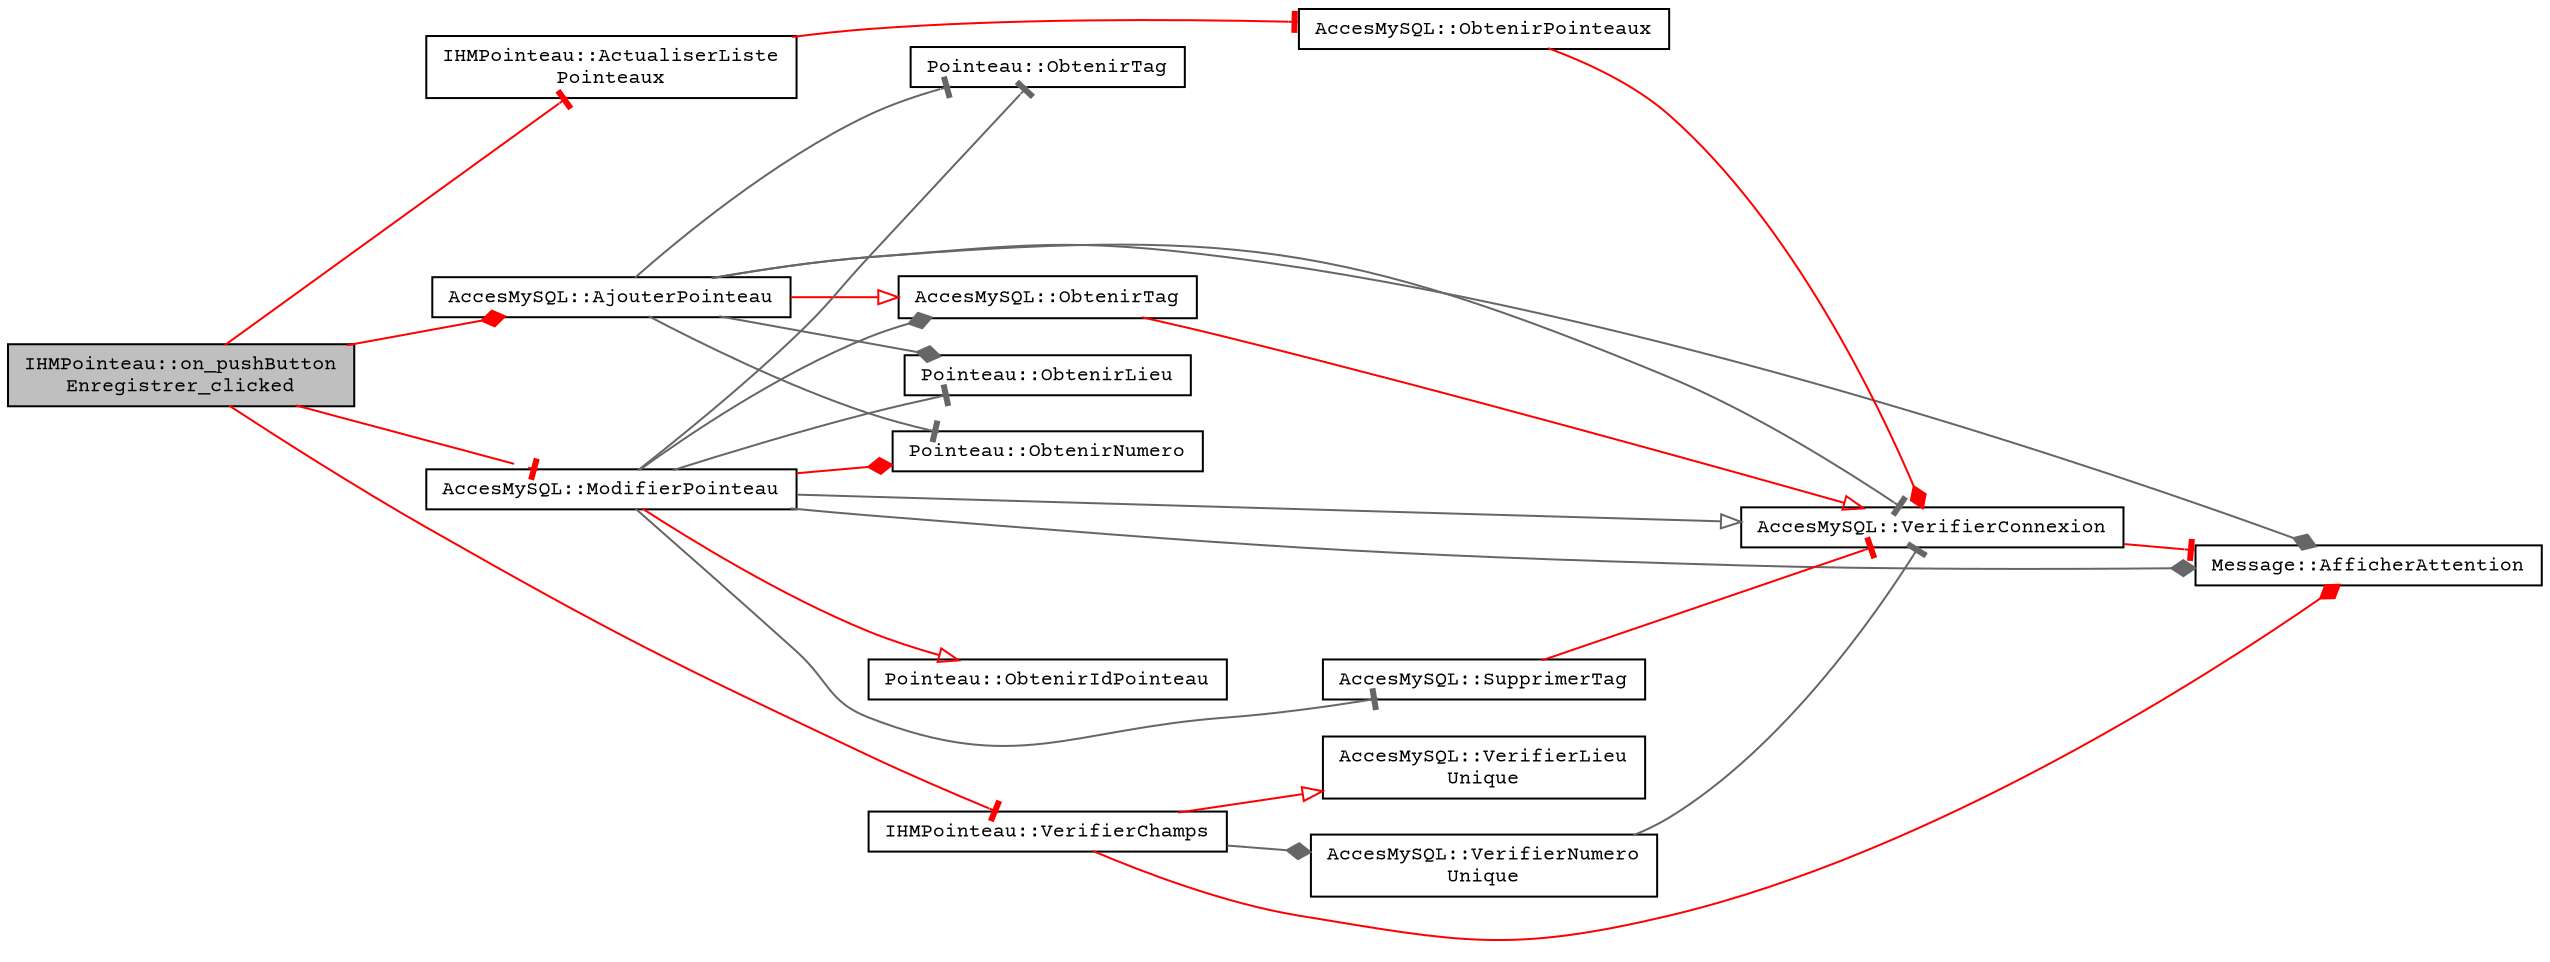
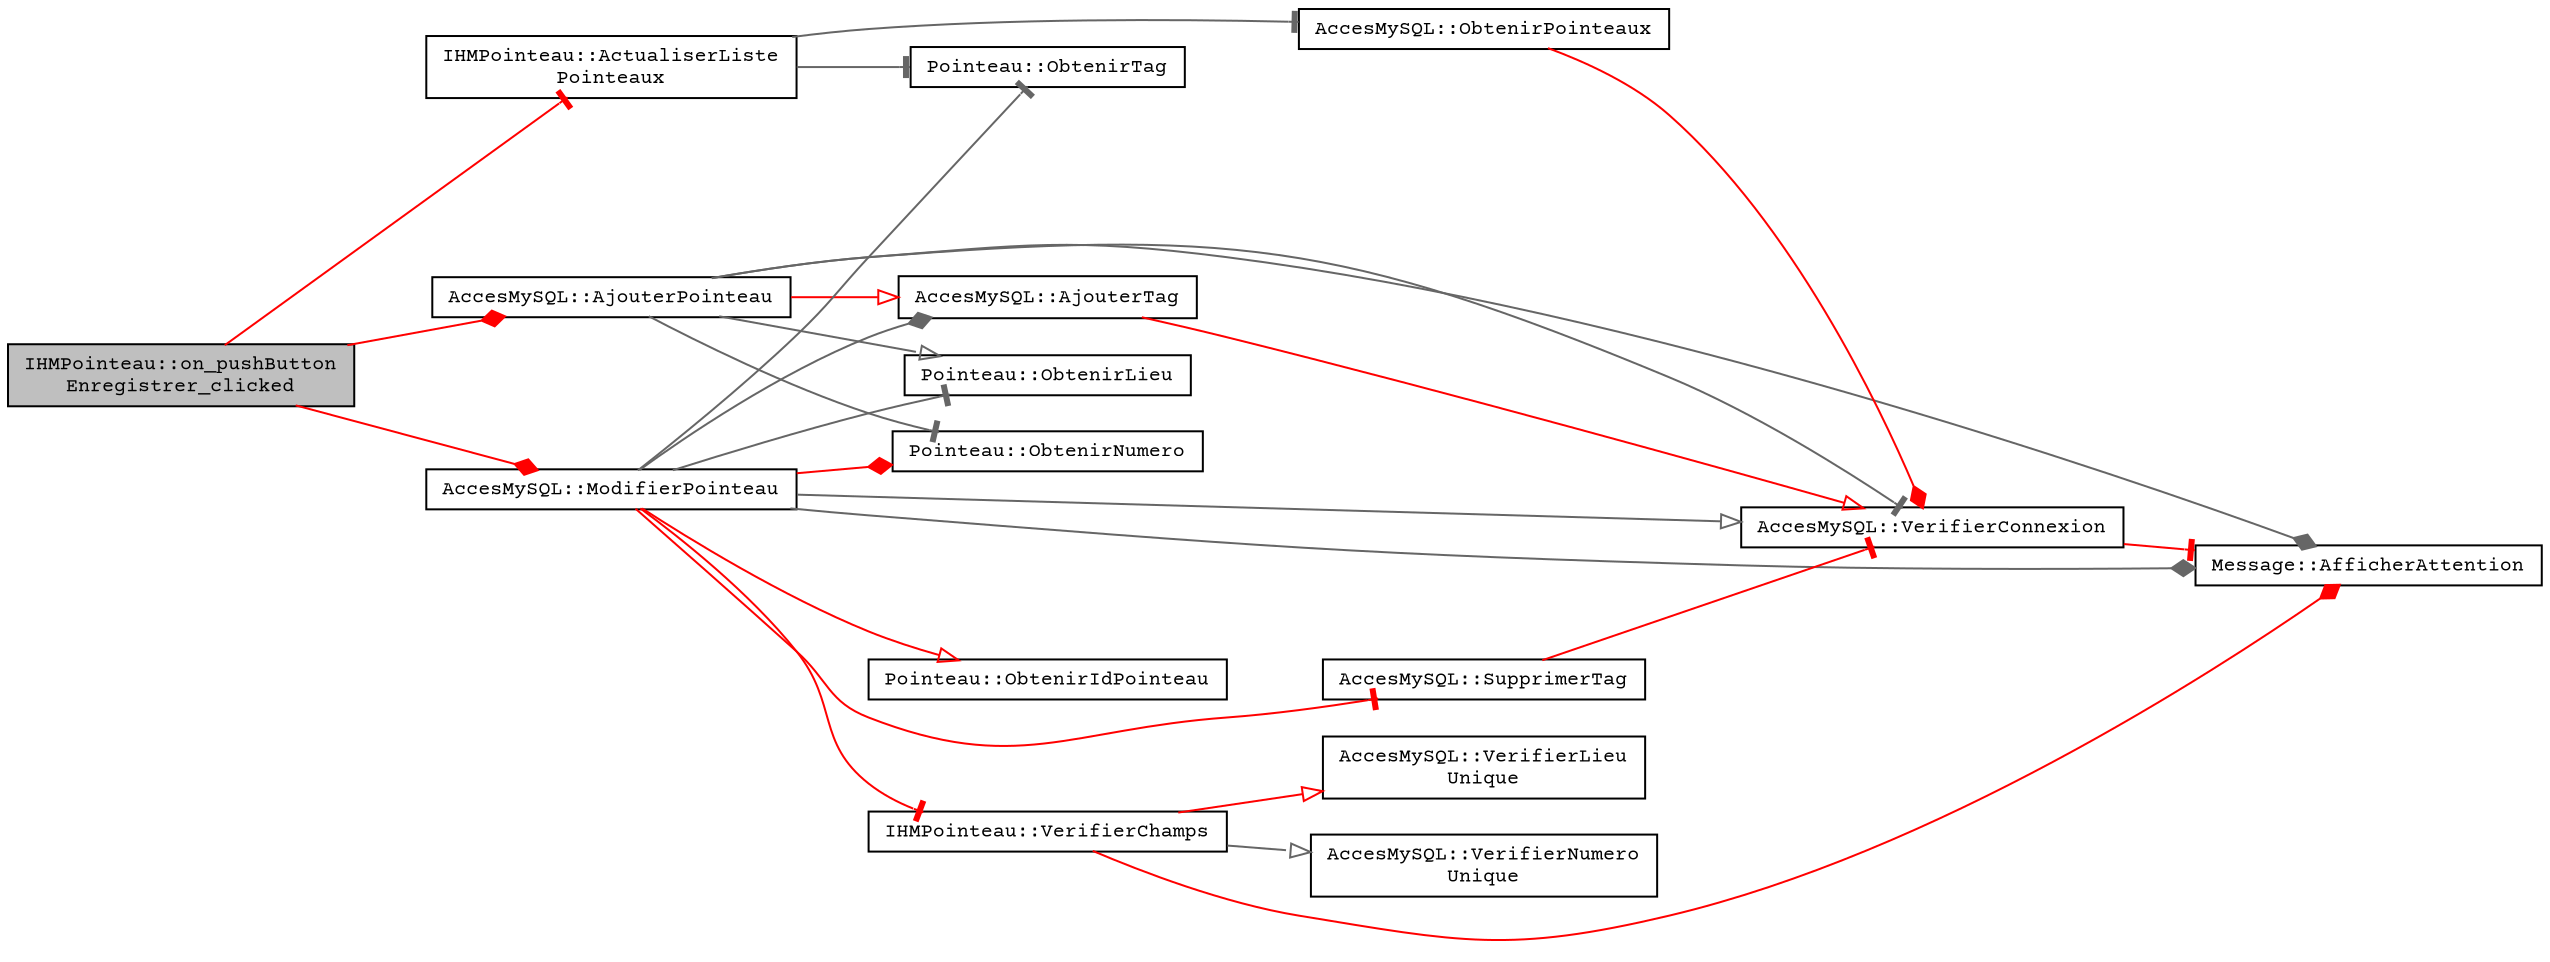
edge "IHMPointeau::ActualiserListe Pointeaux" -> "AccesMySQL::ObtenirPointeaux": color red -> gray40
edge "AccesMySQL::AjouterPointeau" -> "Pointeau::ObtenirTag": now "IHMPointeau::ActualiserListe Pointeaux" -> "Pointeau::ObtenirTag"
node "AccesMySQL::ObtenirTag": label "AccesMySQL::ObtenirTag" -> "AccesMySQL::AjouterTag"
edge "AccesMySQL::AjouterPointeau" -> "Pointeau::ObtenirLieu": arrowhead diamond -> onormal
edge "IHMPointeau::on_pushButton Enregistrer_clicked" -> "AccesMySQL::ModifierPointeau": arrowhead tee -> diamond
edge "IHMPointeau::on_pushButton Enregistrer_clicked" -> "IHMPointeau::VerifierChamps": now "AccesMySQL::ModifierPointeau" -> "IHMPointeau::VerifierChamps"
edge "AccesMySQL::VerifierNumero Unique" -> "AccesMySQL::VerifierConnexion": removed
edge "AccesMySQL::ModifierPointeau" -> "AccesMySQL::SupprimerTag": color gray40 -> red
edge "IHMPointeau::VerifierChamps" -> "AccesMySQL::VerifierNumero Unique": arrowhead diamond -> onormal
